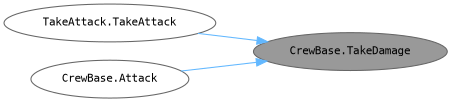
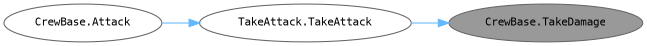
edge "CrewBase.Attack" -> "CrewBase.TakeDamage": now "CrewBase.Attack" -> "TakeAttack.TakeAttack"
